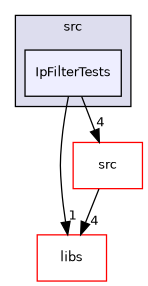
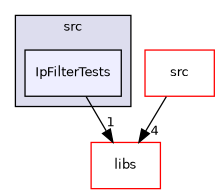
edge "IpFilterTests" -> "src": removed
